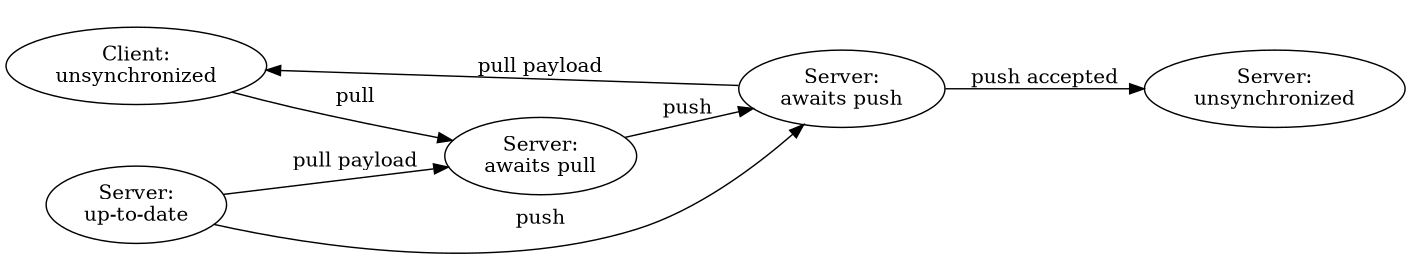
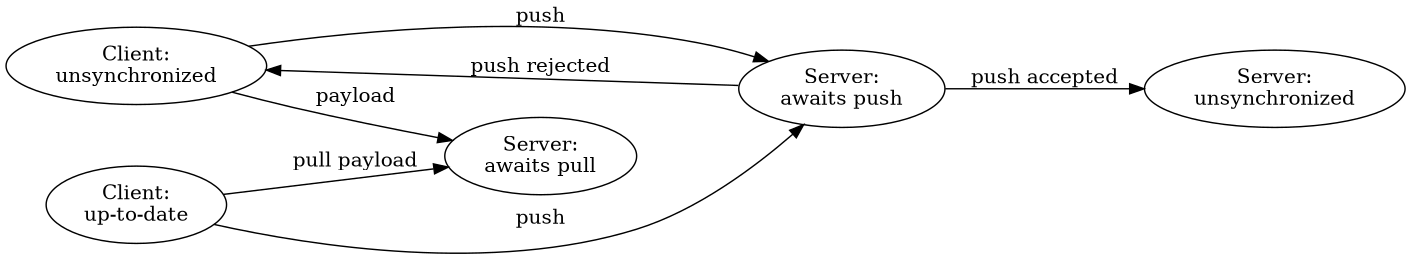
edge "Server: awaits push" -> "Client: unsynchronized": label "pull payload" -> "push rejected"
edge "Client: unsynchronized" -> "Server: awaits pull": label "pull" -> "payload"
edge "Server: awaits pull" -> "Server: awaits push": now "Client: unsynchronized" -> "Server: awaits push"
node "Server: up-to-date": label "Server: up-to-date" -> "Client: up-to-date"
